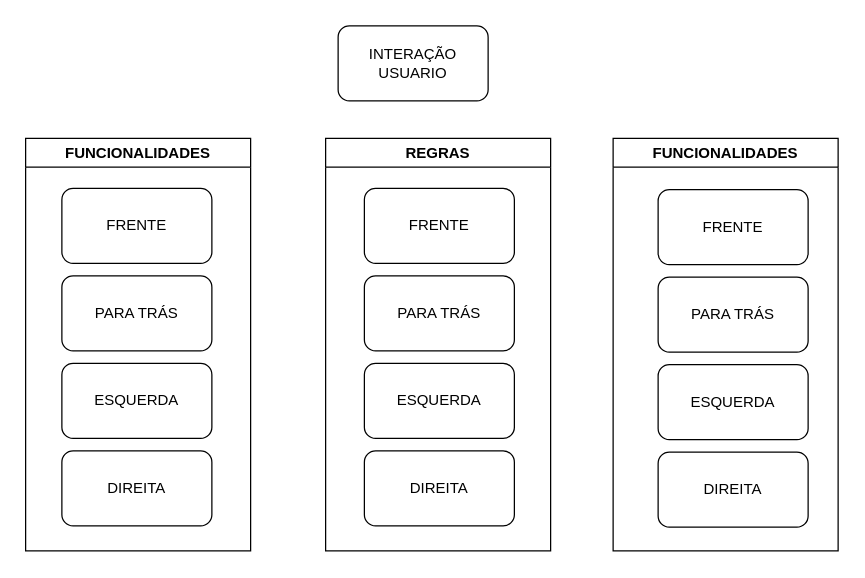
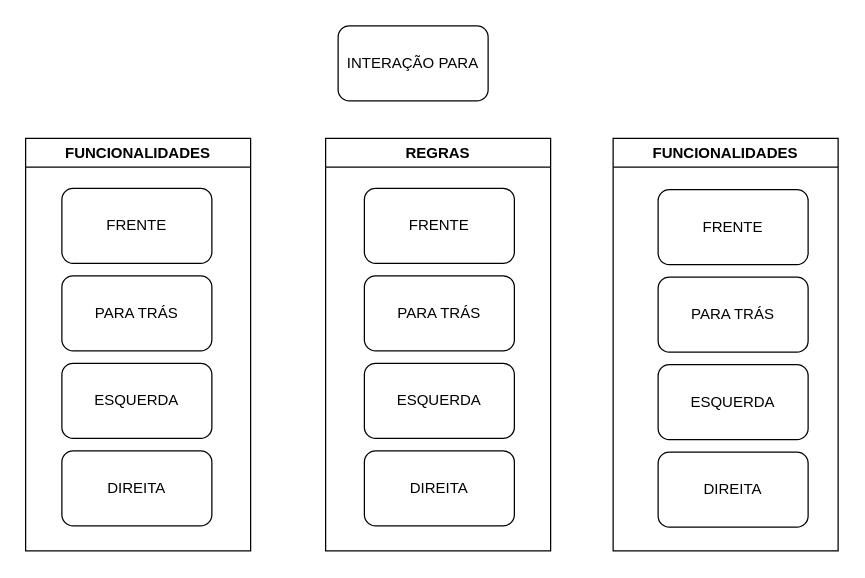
node "INTERAÇÃO USUARIO": label "INTERAÇÃO USUARIO" -> "INTERAÇÃO PARA"
